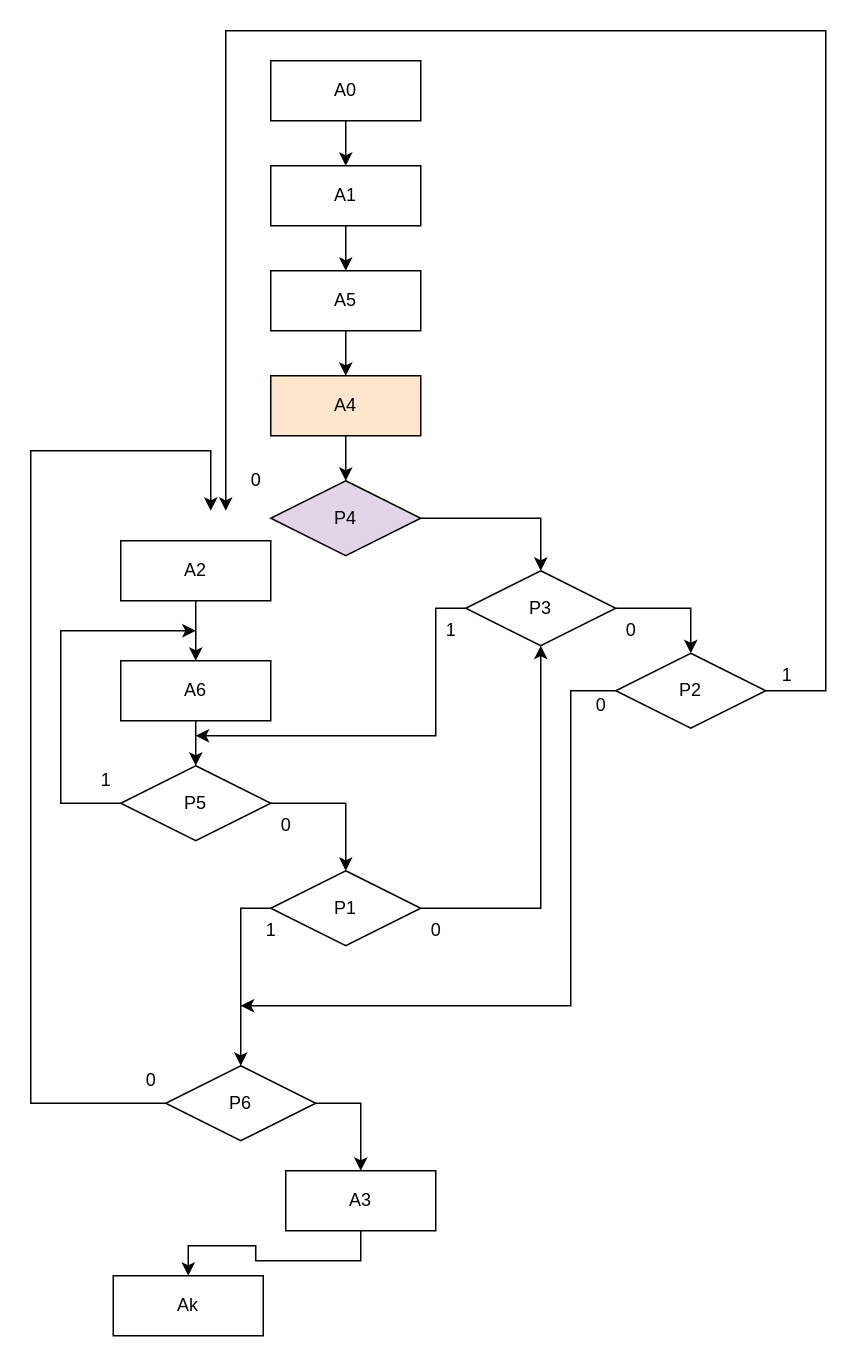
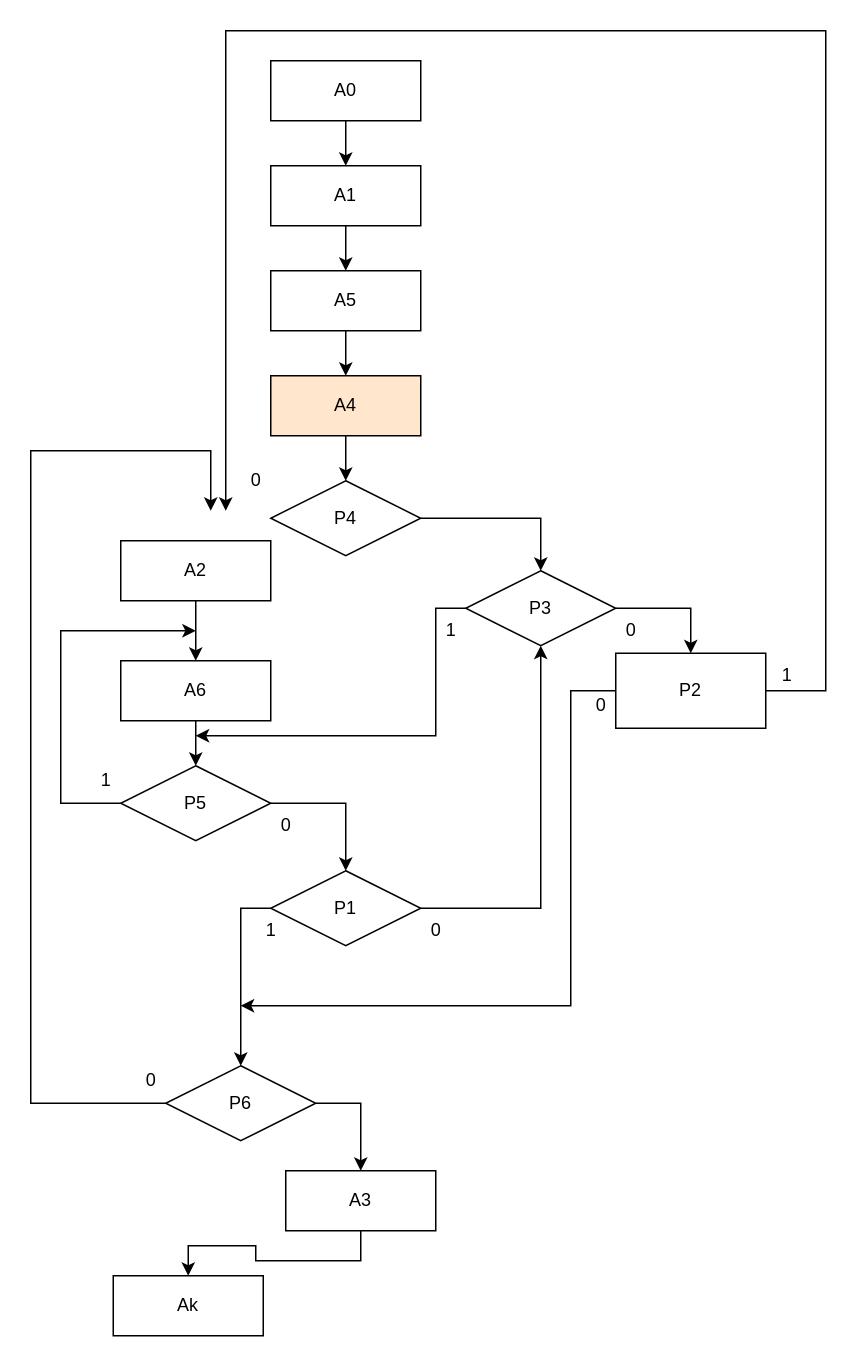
node "P4": fillcolor #e1d5e7 -> #ffffff
node "P2": shape diamond -> rectangle
